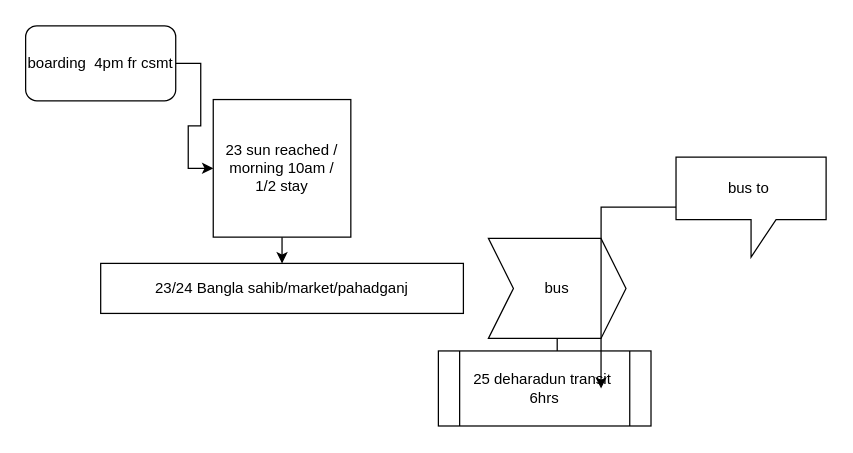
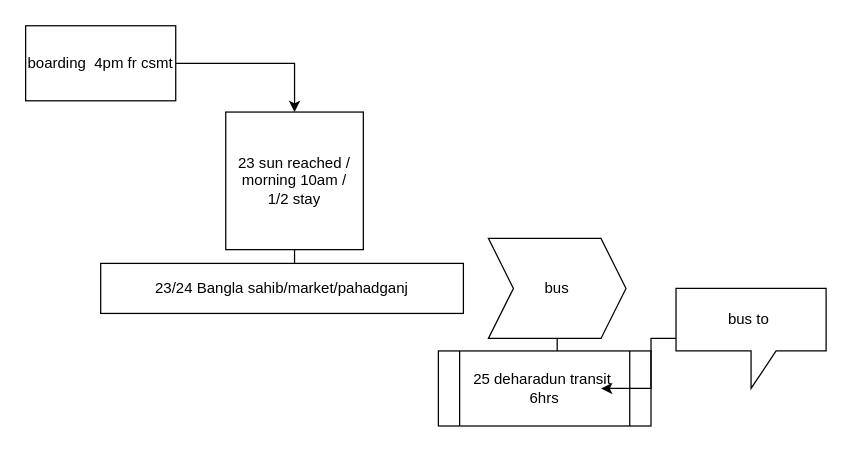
node "boarding 4pm fr csmt": shape rounded rectangle -> rectangle
node "23 sun reached / morning 10am / 1/2 stay": moved (282, 168) -> (294, 181)
node "bus to": moved (751, 207) -> (751, 338)
